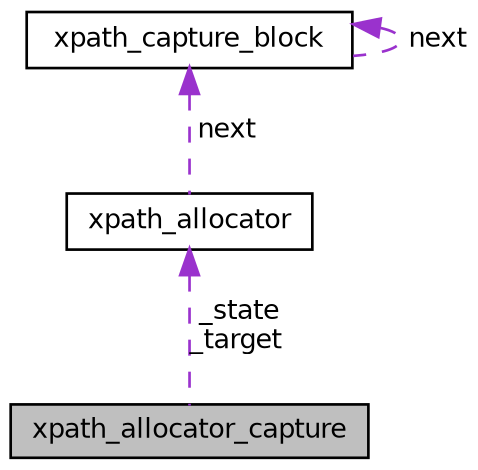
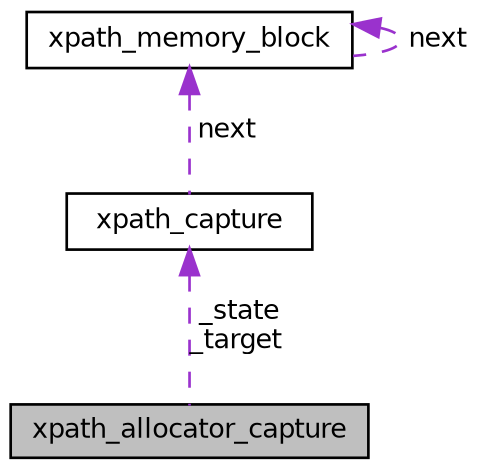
node "xpath_capture_block": label "xpath_capture_block" -> "xpath_memory_block"
node "xpath_allocator": label "xpath_allocator" -> "xpath_capture"
